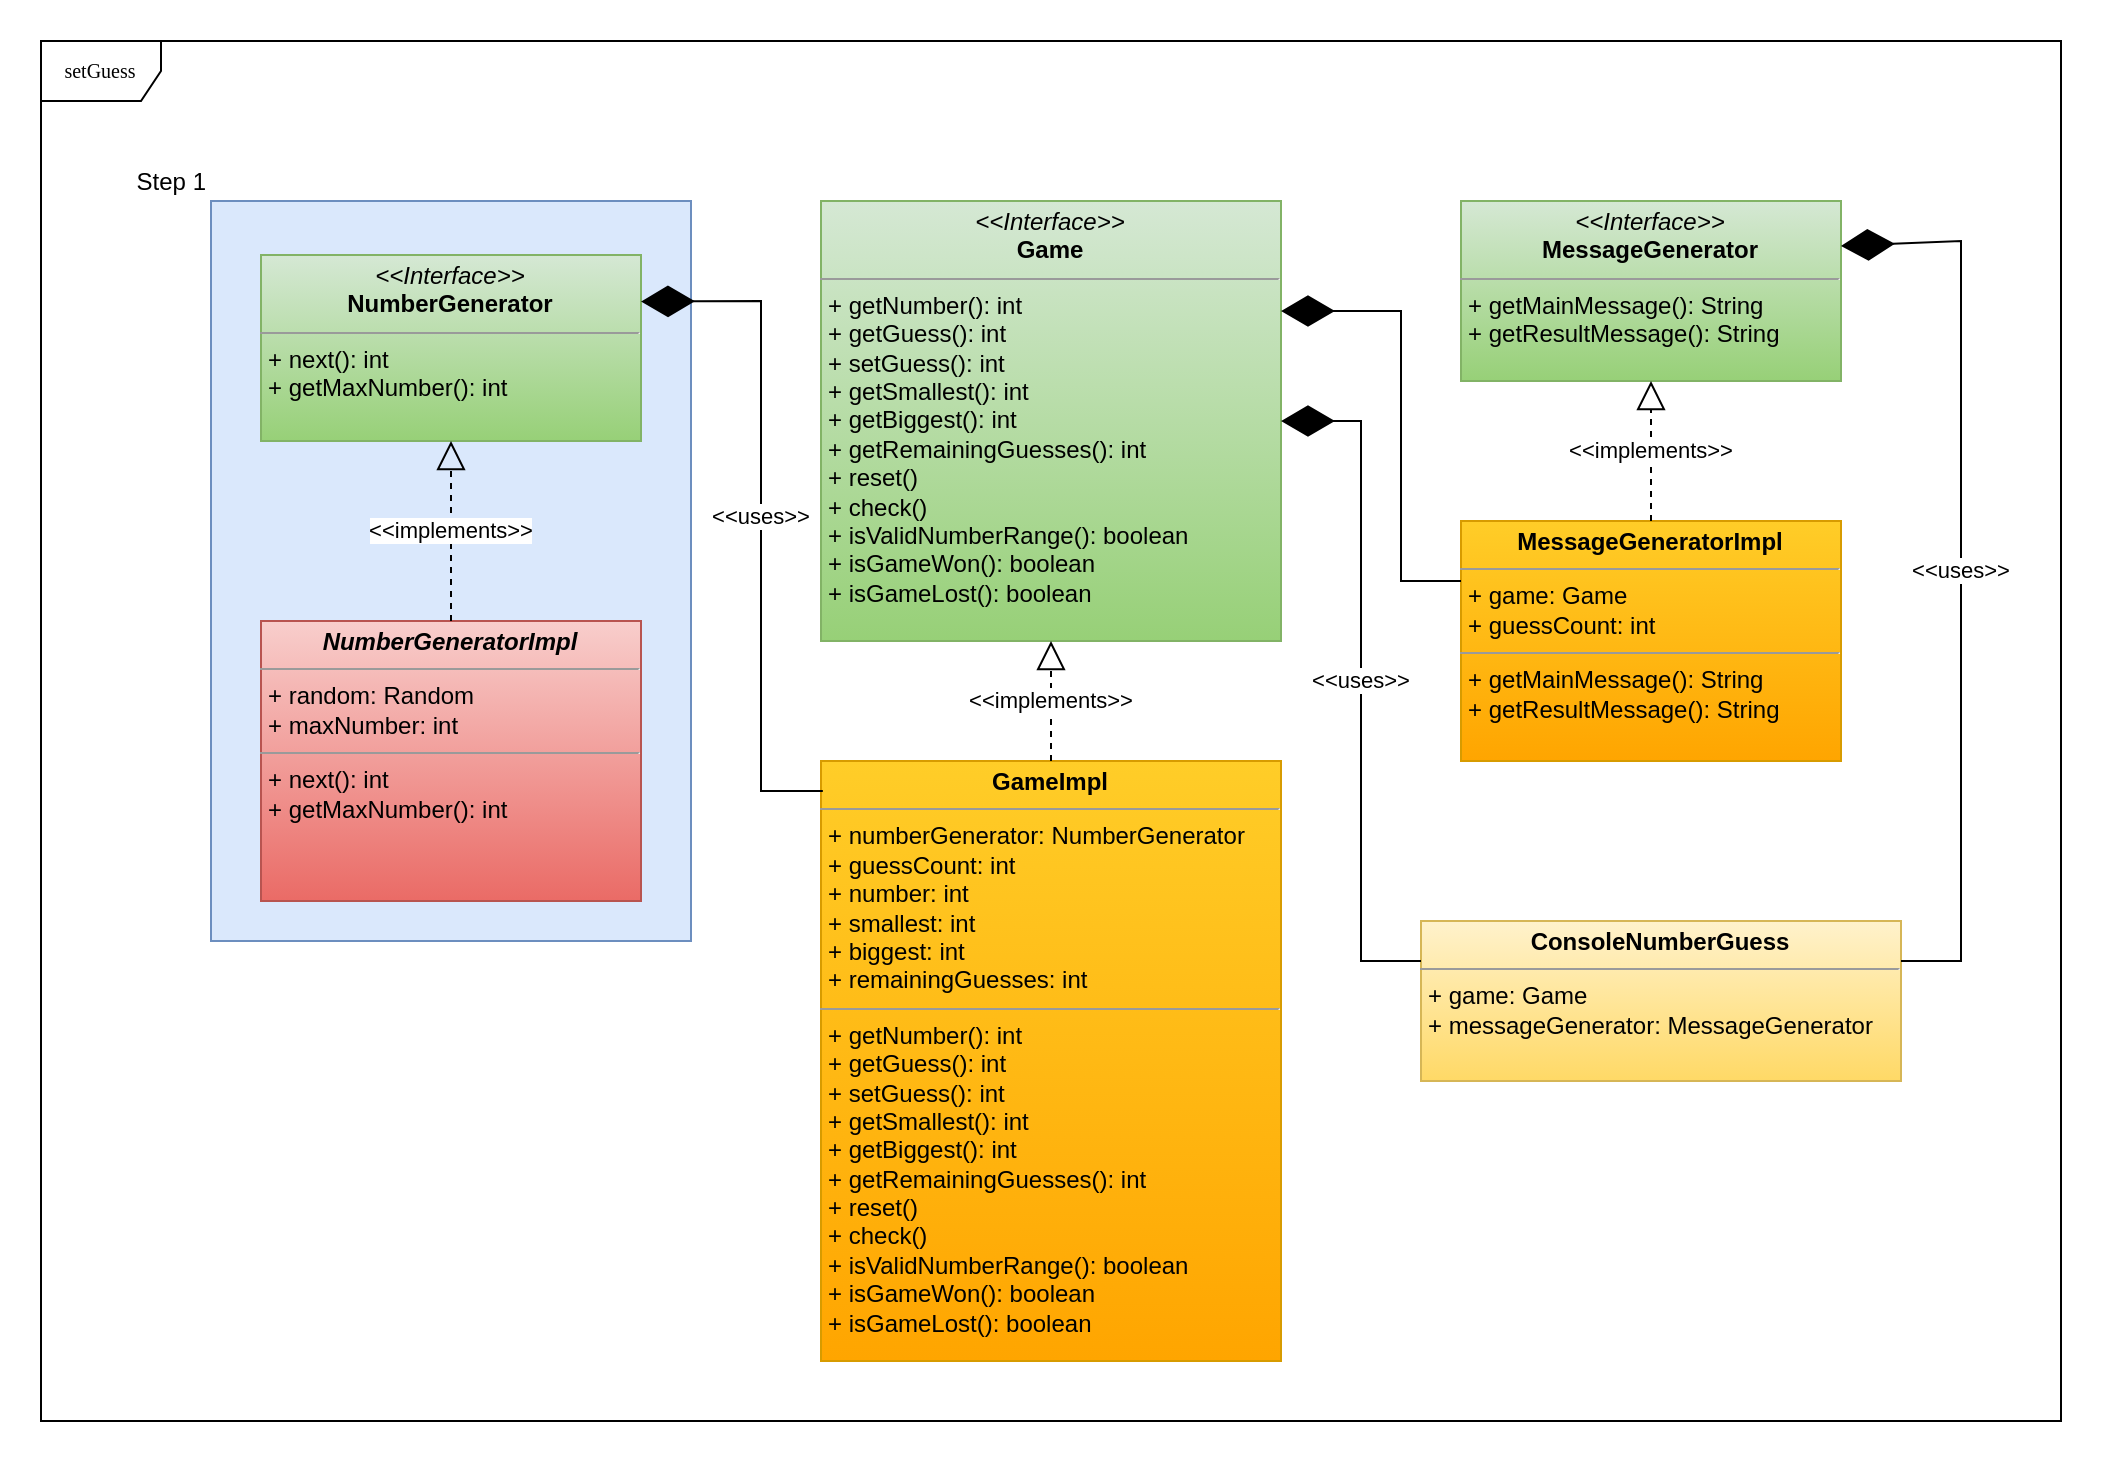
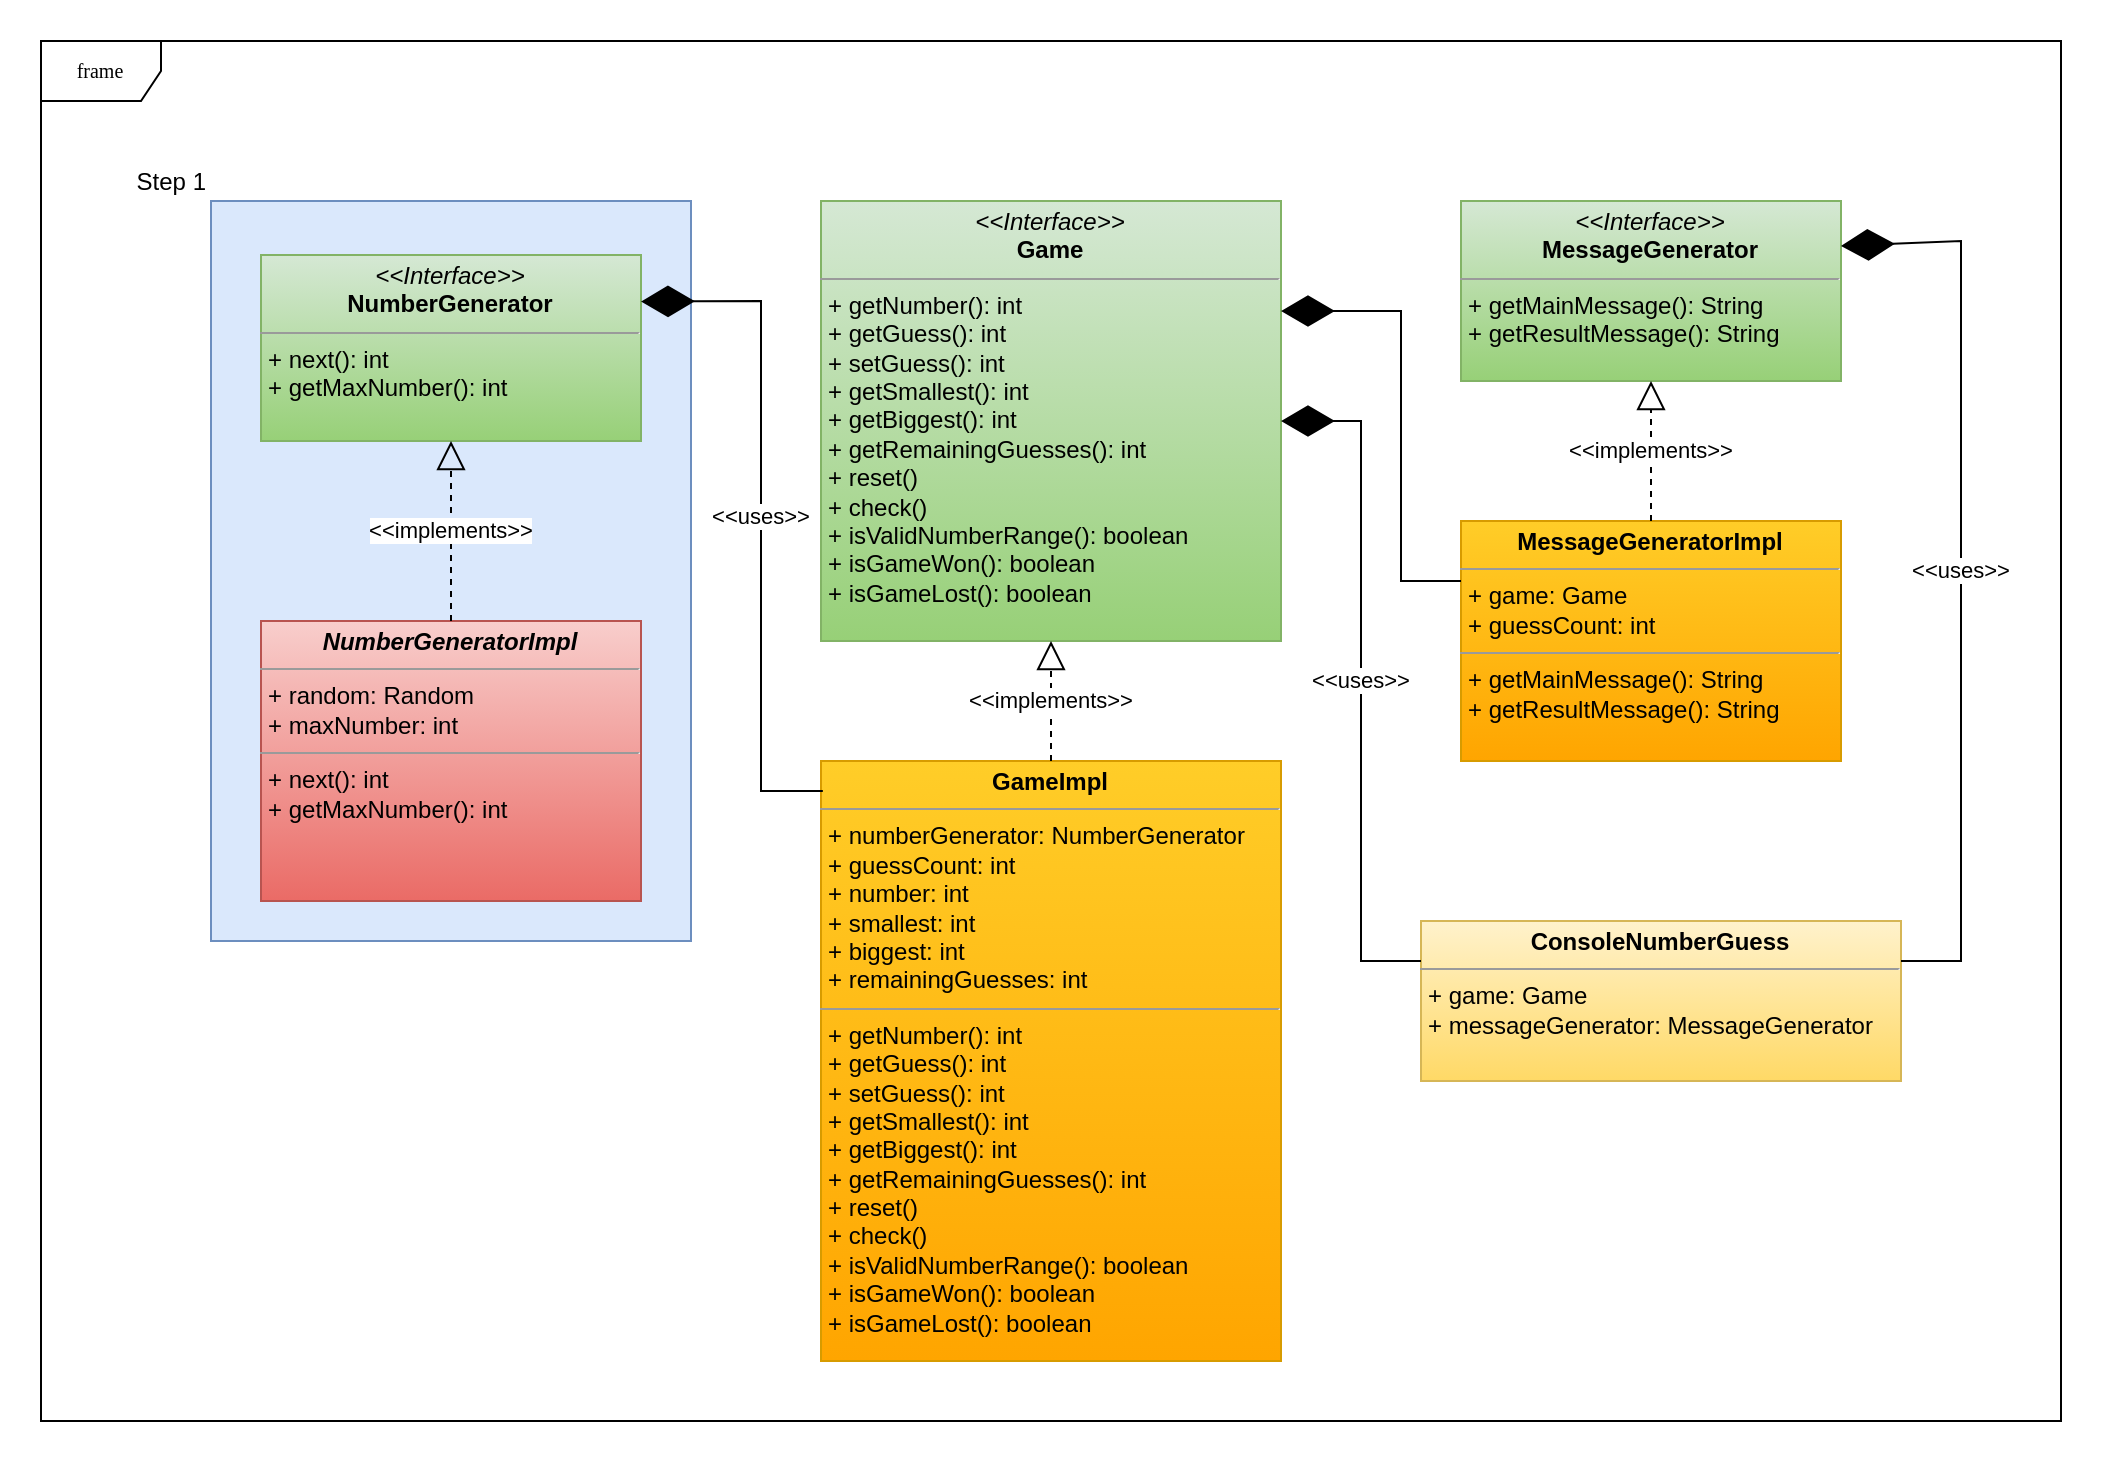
node "setGuess": label "setGuess" -> "frame"
